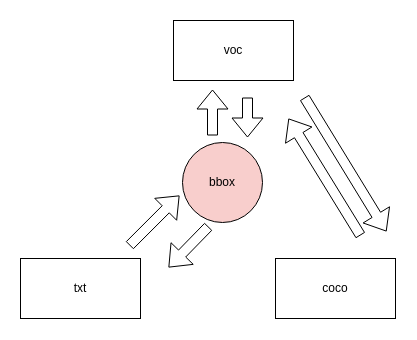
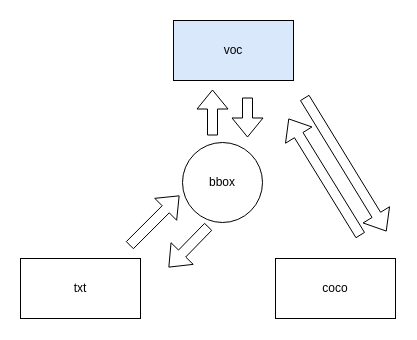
node "voc": fillcolor #ffffff -> #dae8fc
node "bbox": fillcolor #f8cecc -> #ffffff
